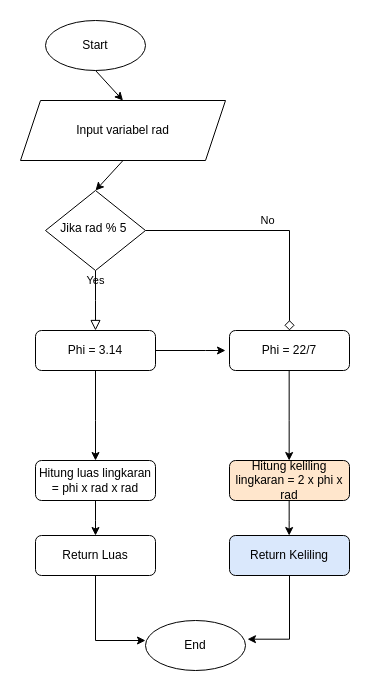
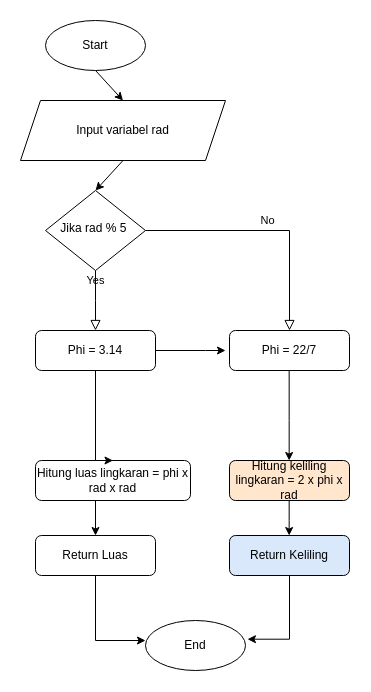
edge "Jika rad % 5" -> "Phi = 22/7": arrowhead diamond -> block
node "Hitung luas lingkaran = phi x rad x rad": size 120x40 -> 155x40
